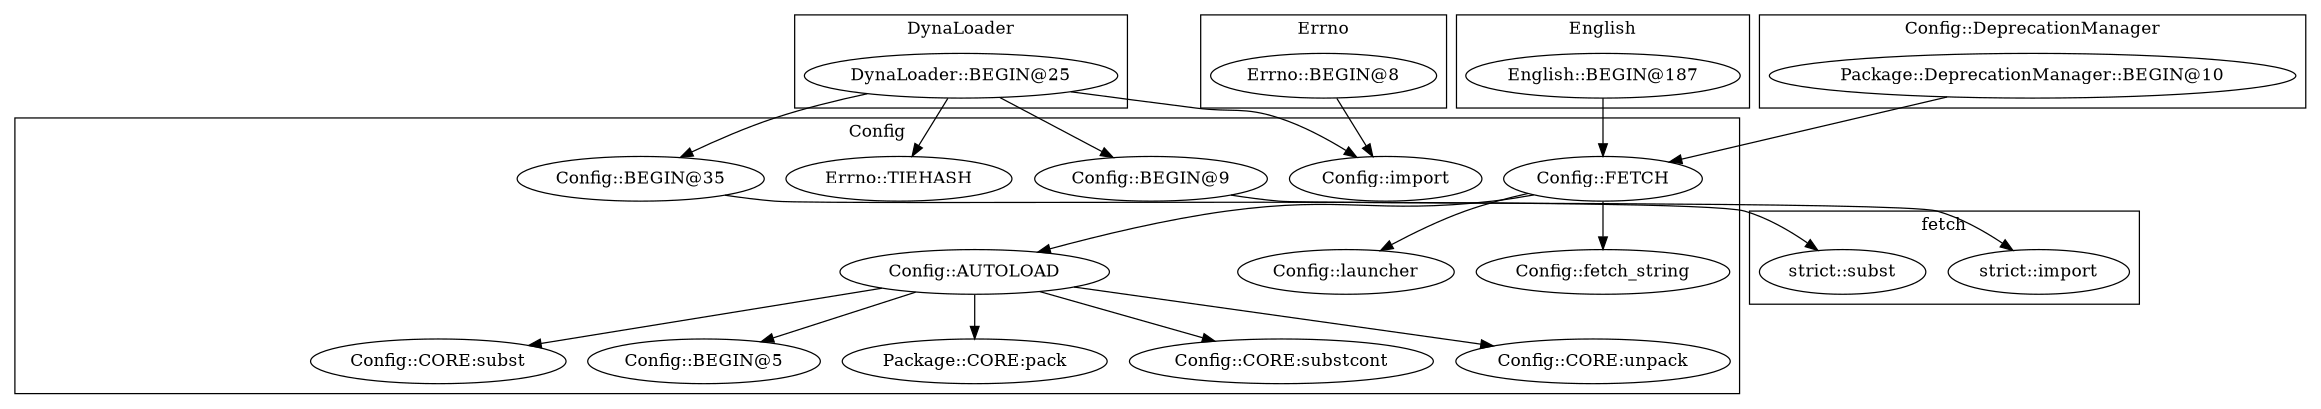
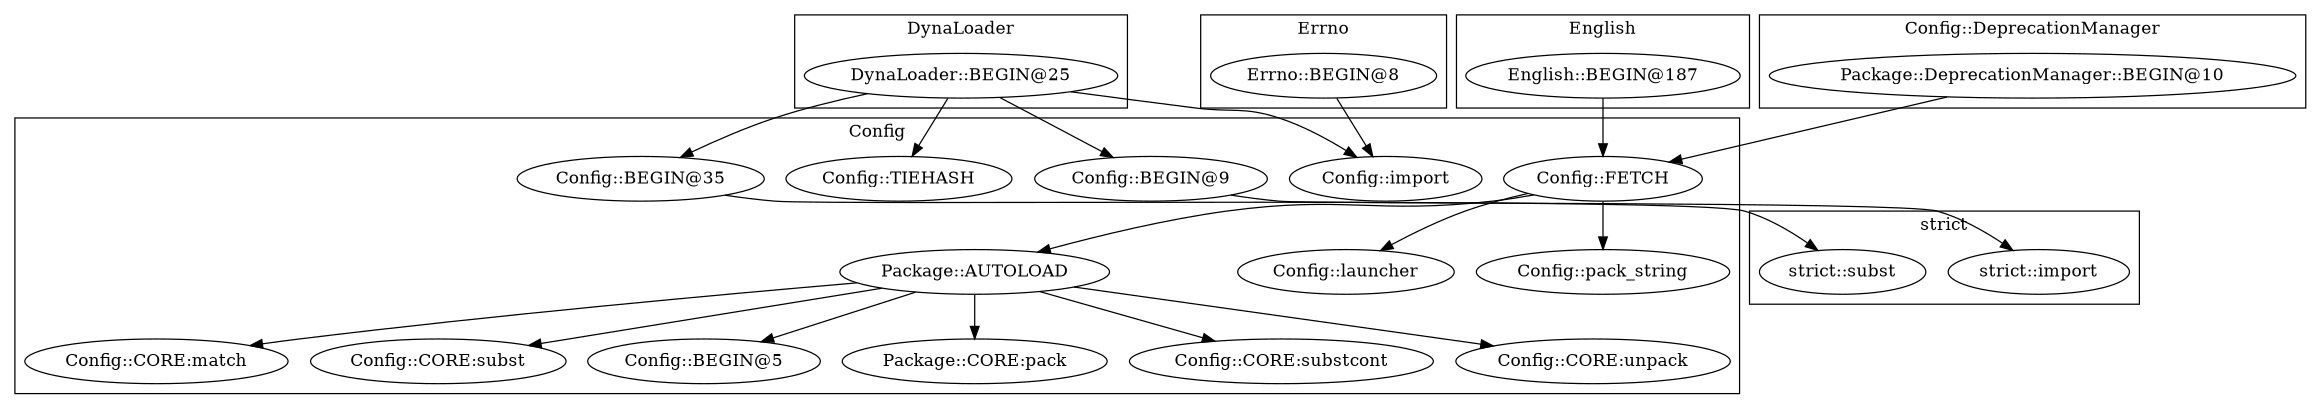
node "Errno::TIEHASH": label "Errno::TIEHASH" -> "Config::TIEHASH"
cluster "fetch": label "fetch" -> "strict"
node "Config::AUTOLOAD": label "Config::AUTOLOAD" -> "Package::AUTOLOAD"
node "Config::fetch_string": label "Config::fetch_string" -> "Config::pack_string"
node "Config::CORE:match": added
